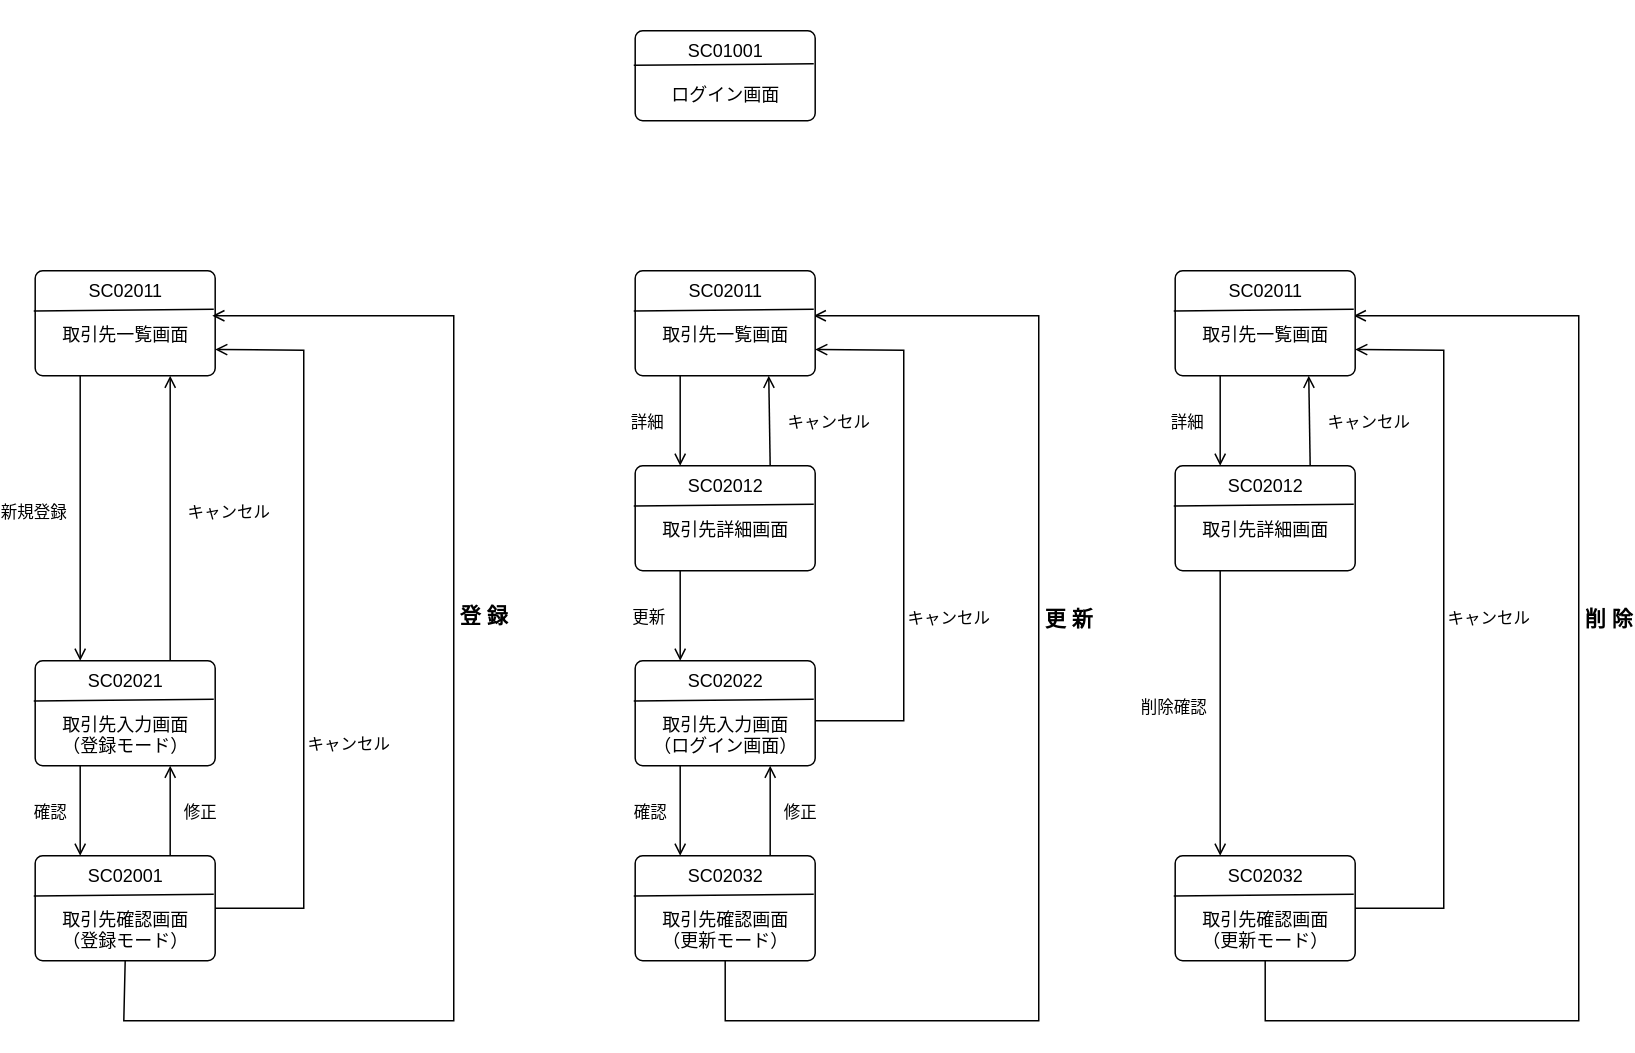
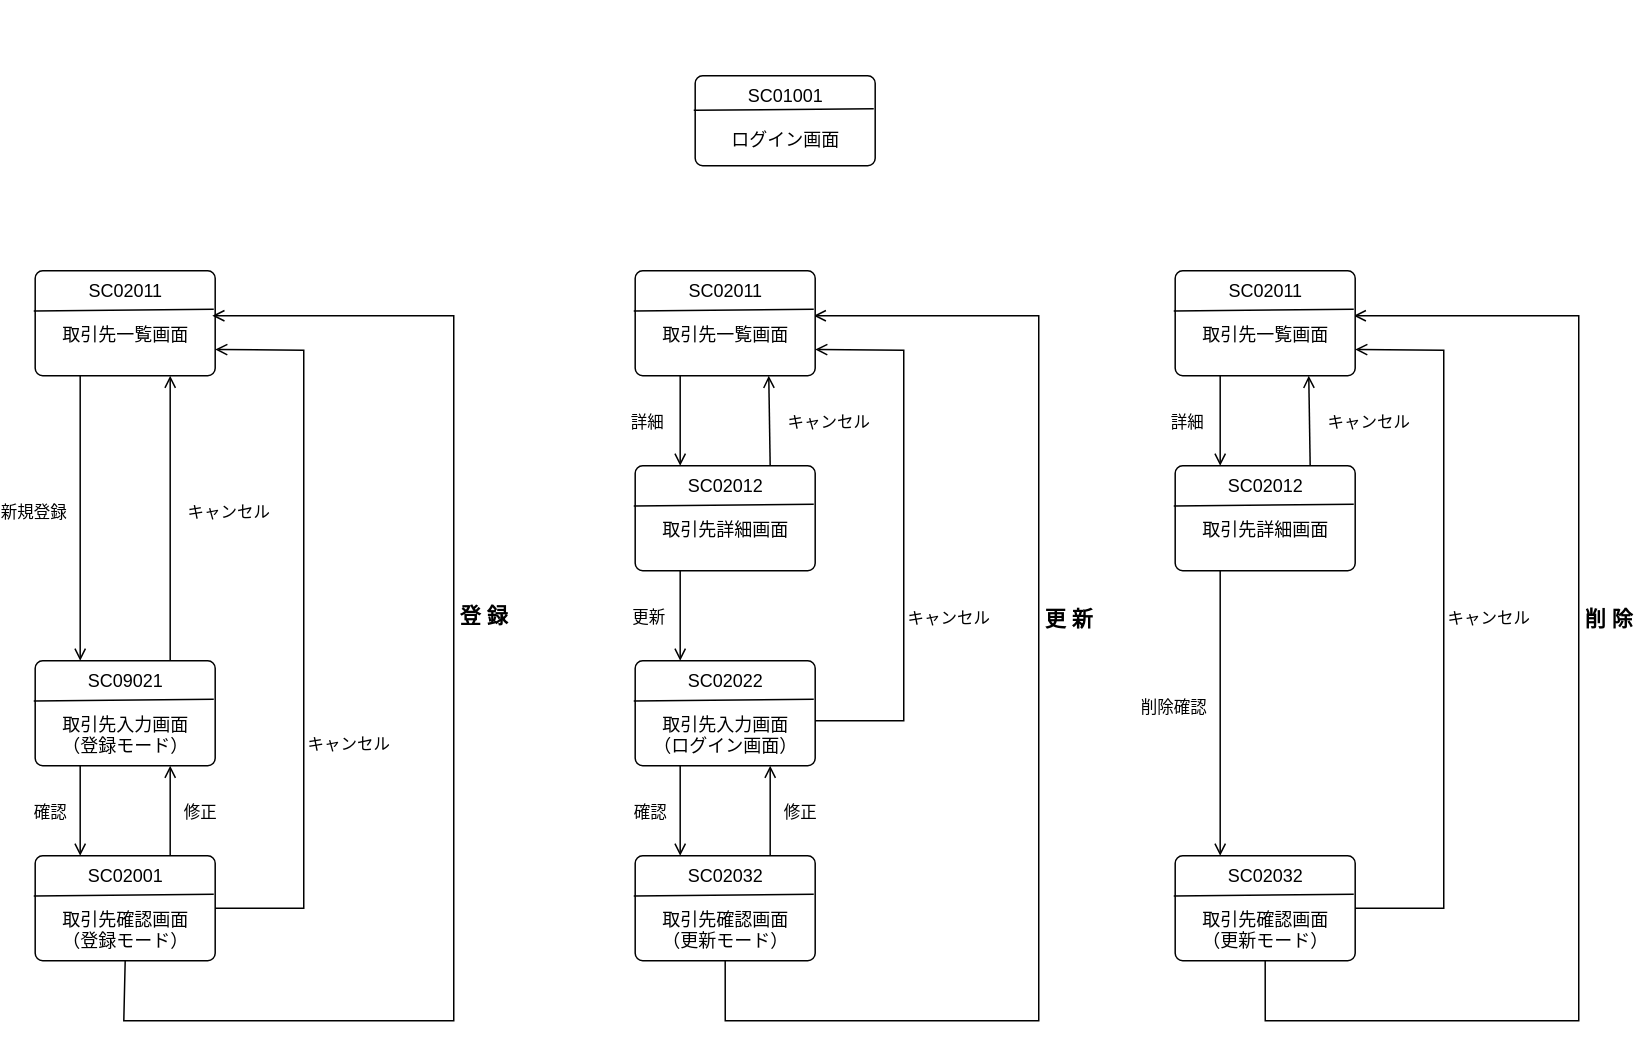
node "SC01001 ログイン画面": moved (725, 76) -> (785, 121)
node "SC02021 取引先入力画面 （登録モード）": label "SC02021 取引先入力画面 （登録モード）" -> "SC09021 取引先入力画面 （登録モード）"
